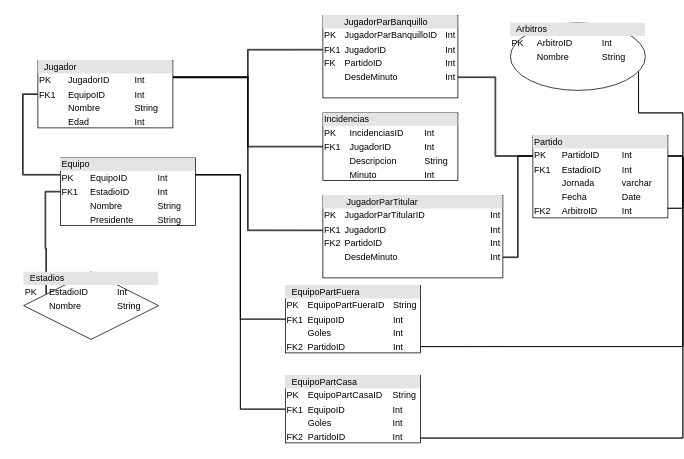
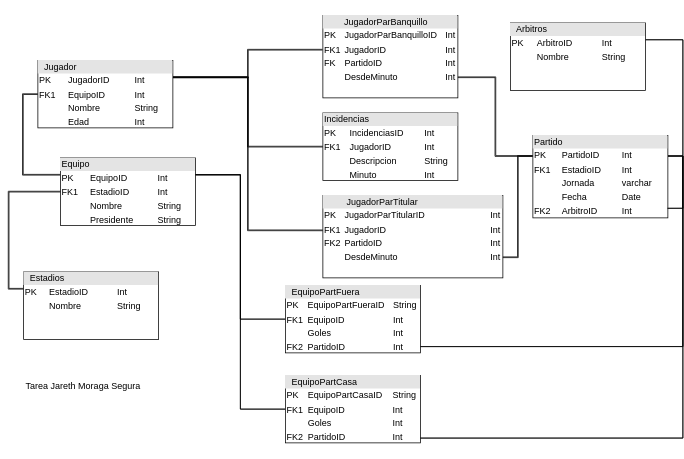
node "Arbitros PK ArbitroID Int Nombre String": shape ellipse -> rectangle
node "Estadios PK EstadioID Int Nombre String": shape diamond -> rectangle
node "Tarea Jareth Moraga Segura": added
